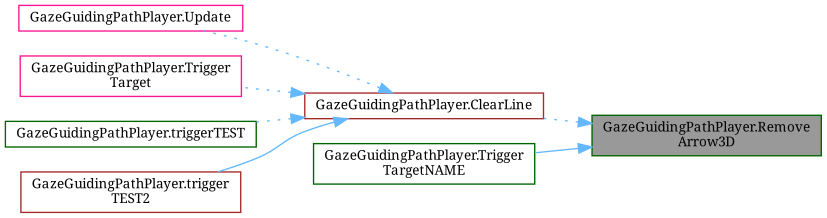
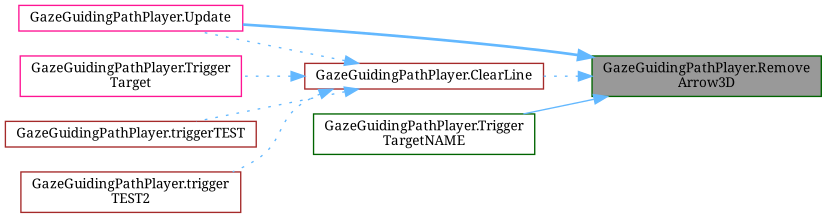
edge "GazeGuidingPathPlayer.Update" -> "GazeGuidingPathPlayer.Remove Arrow3D": added
node "GazeGuidingPathPlayer.triggerTEST": color darkgreen -> brown
edge "GazeGuidingPathPlayer.trigger TEST2" -> "GazeGuidingPathPlayer.ClearLine": style solid -> dotted
